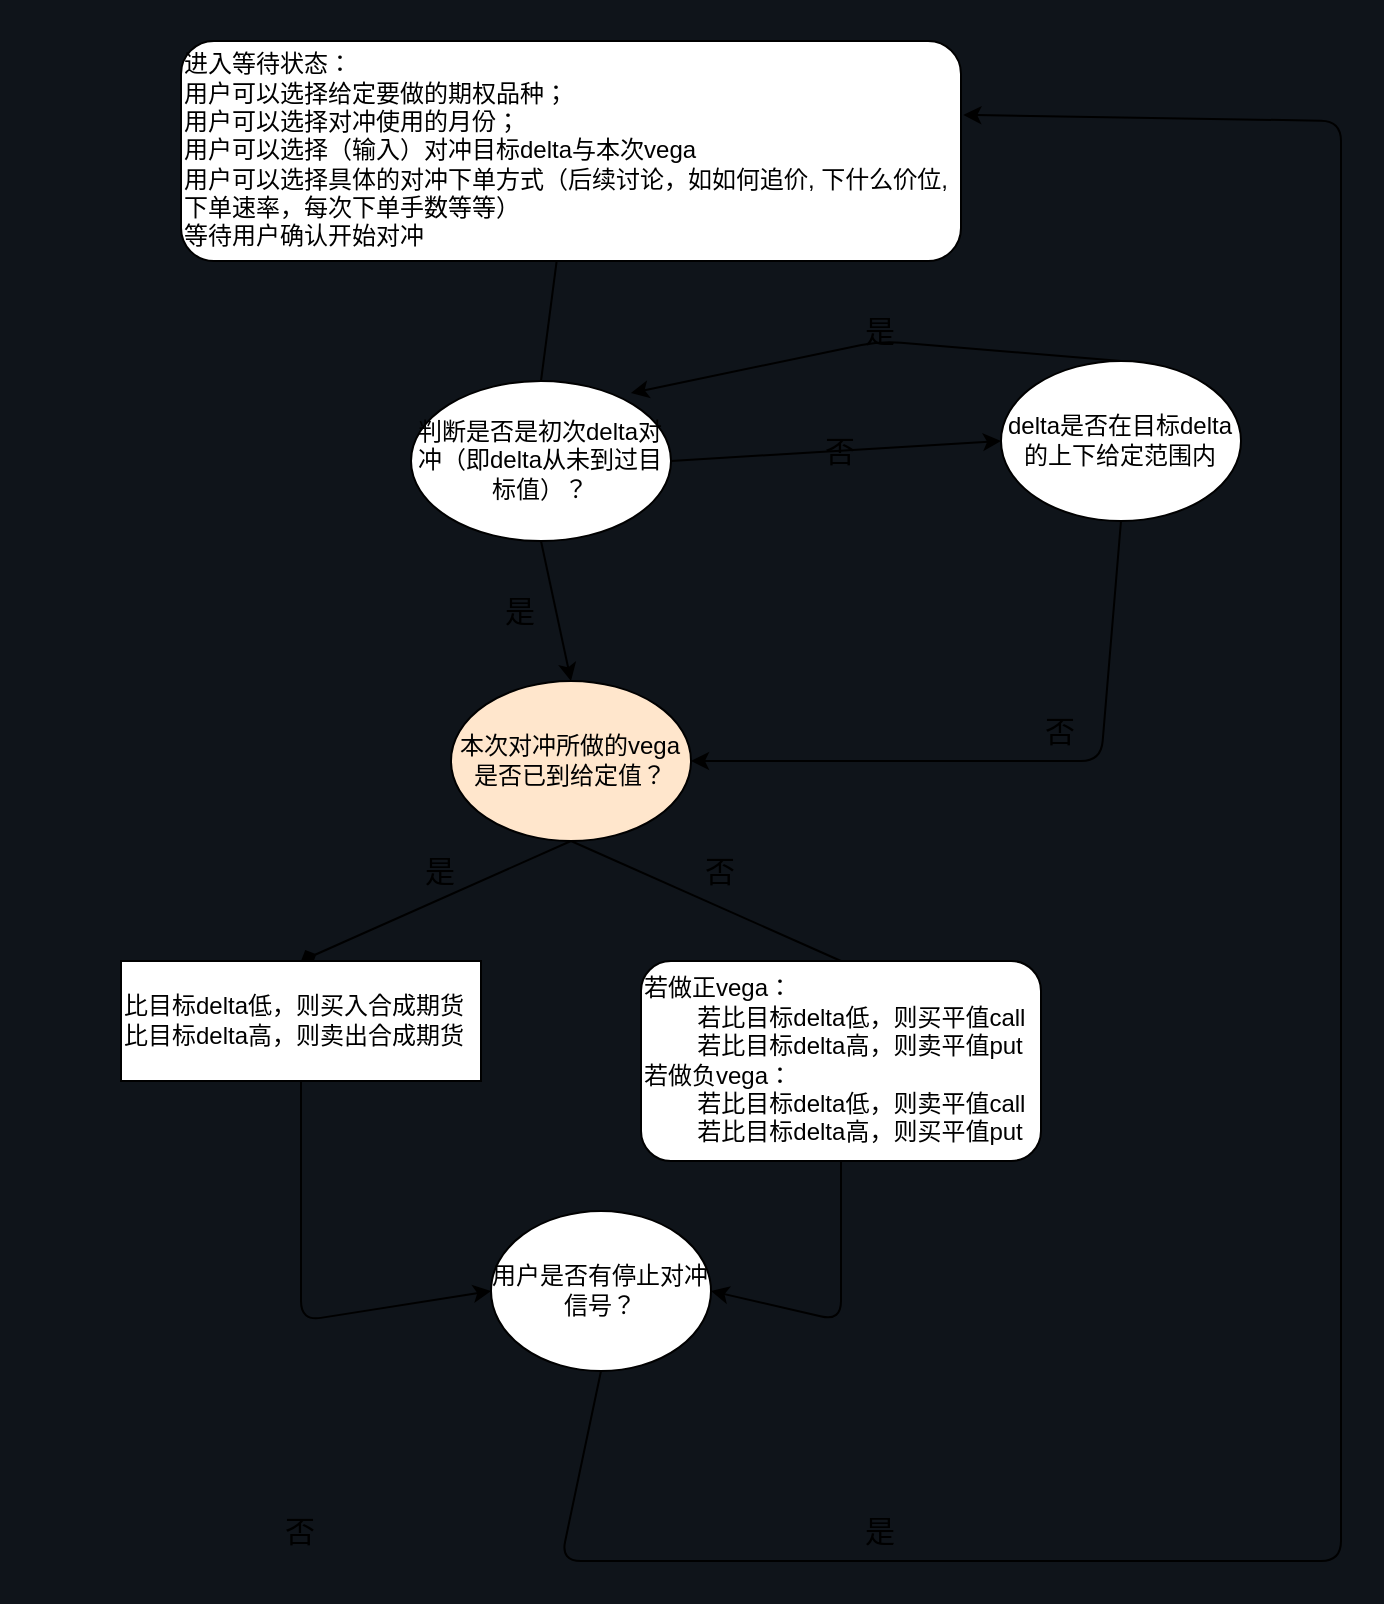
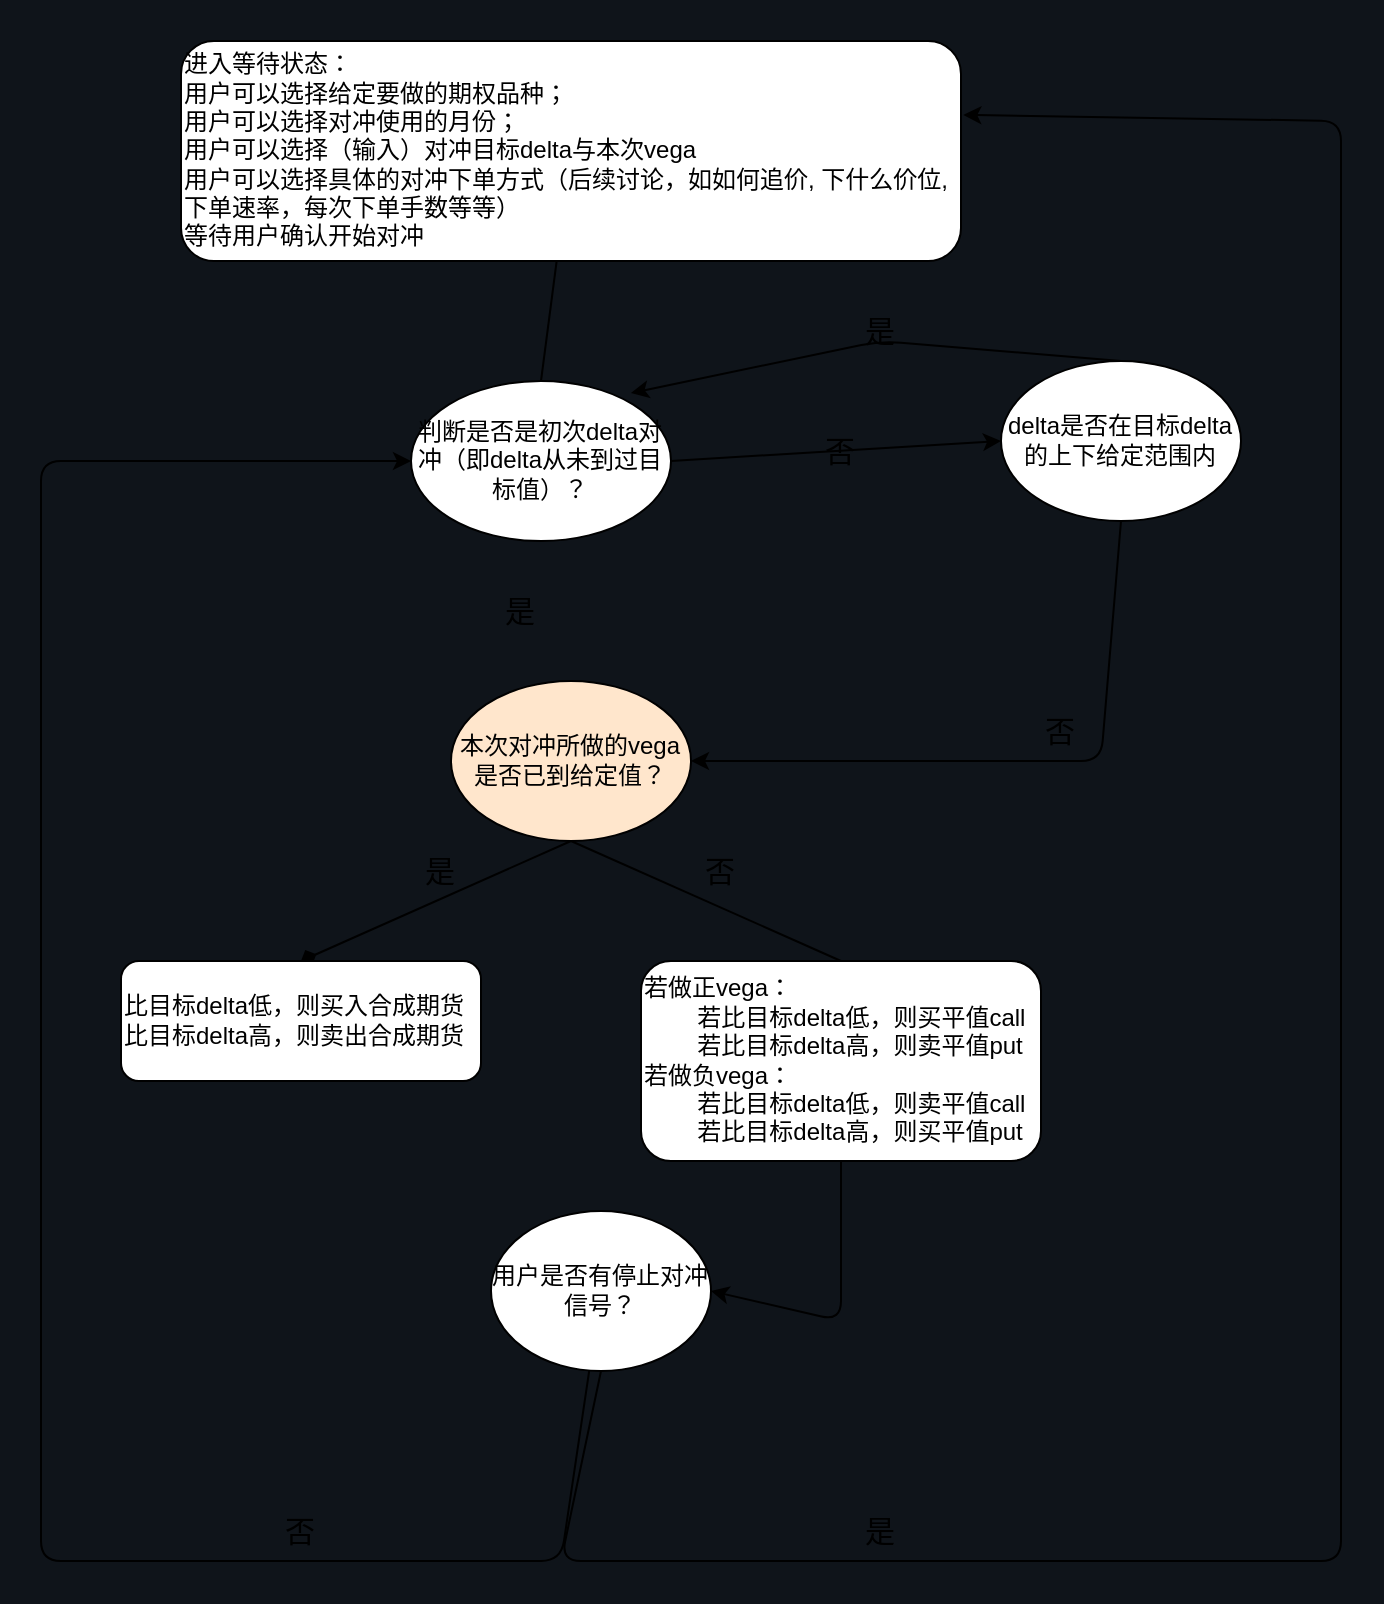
edge "判断是否是初次delta对冲（即delta从未到过目标值）？" -> "本次对冲所做的vega是否已到给定值？": removed
node "比目标delta低，则买入合成期货 比目标delta高，则卖出合成期货": shape rectangle -> rounded rectangle
edge "用户是否有停止对冲信号？" -> "判断是否是初次delta对冲（即delta从未到过目标值）？": added
edge "比目标delta低，则买入合成期货 比目标delta高，则卖出合成期货" -> "用户是否有停止对冲信号？": removed
